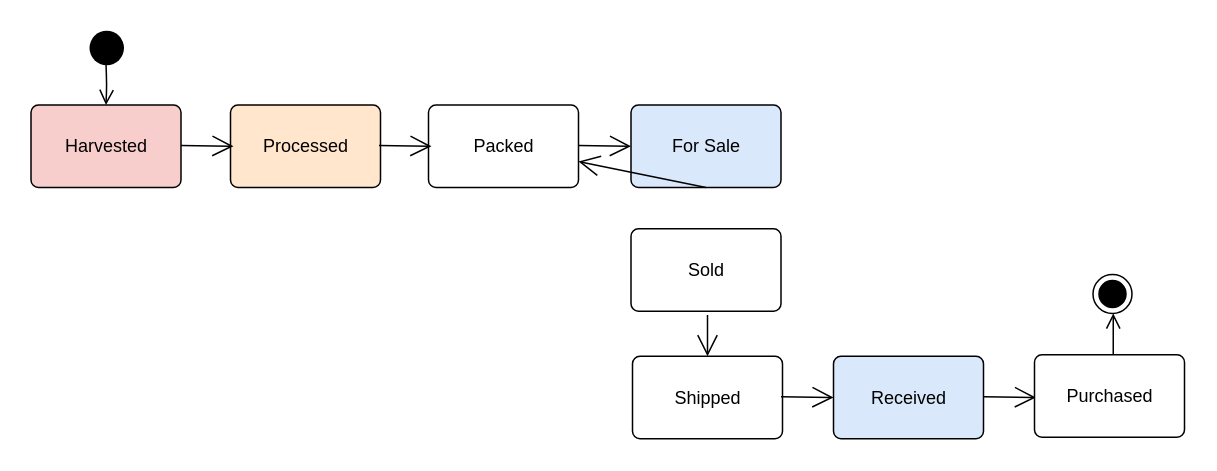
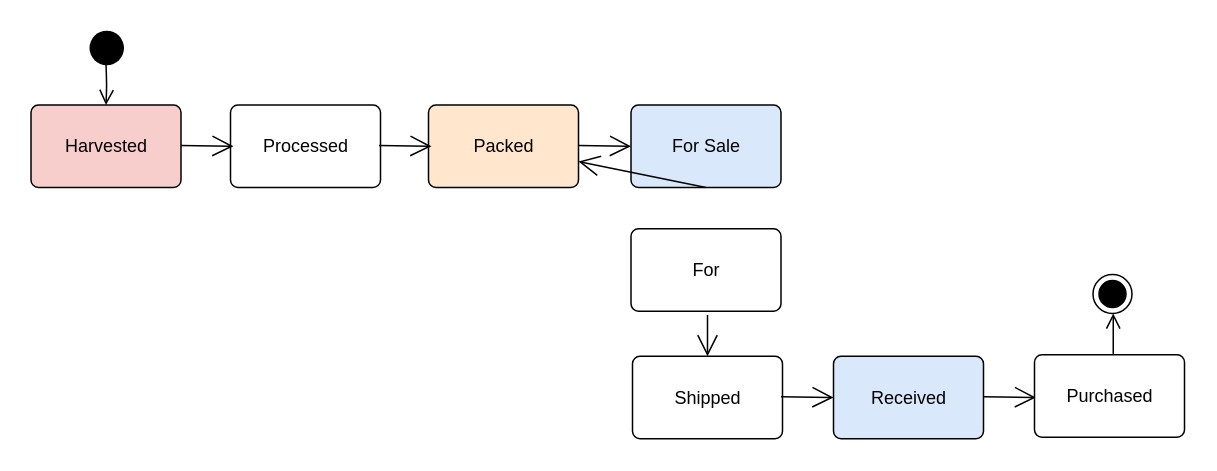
node "Processed": fillcolor #ffe6cc -> #ffffff
node "Packed": fillcolor #ffffff -> #ffe6cc
node "Sold": label "Sold" -> "For"
